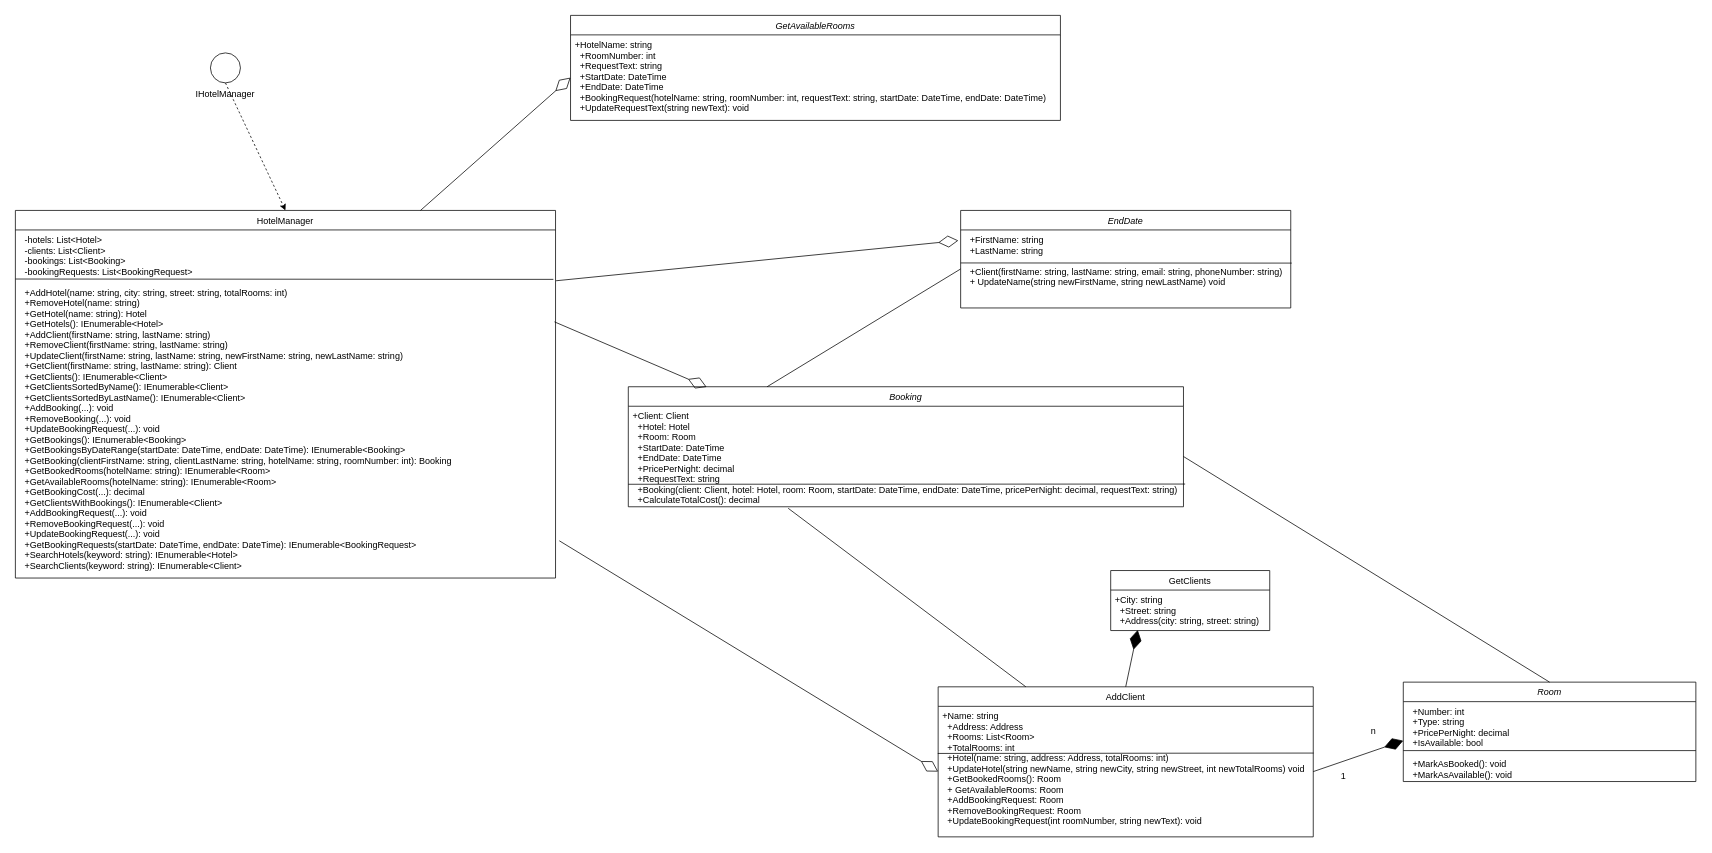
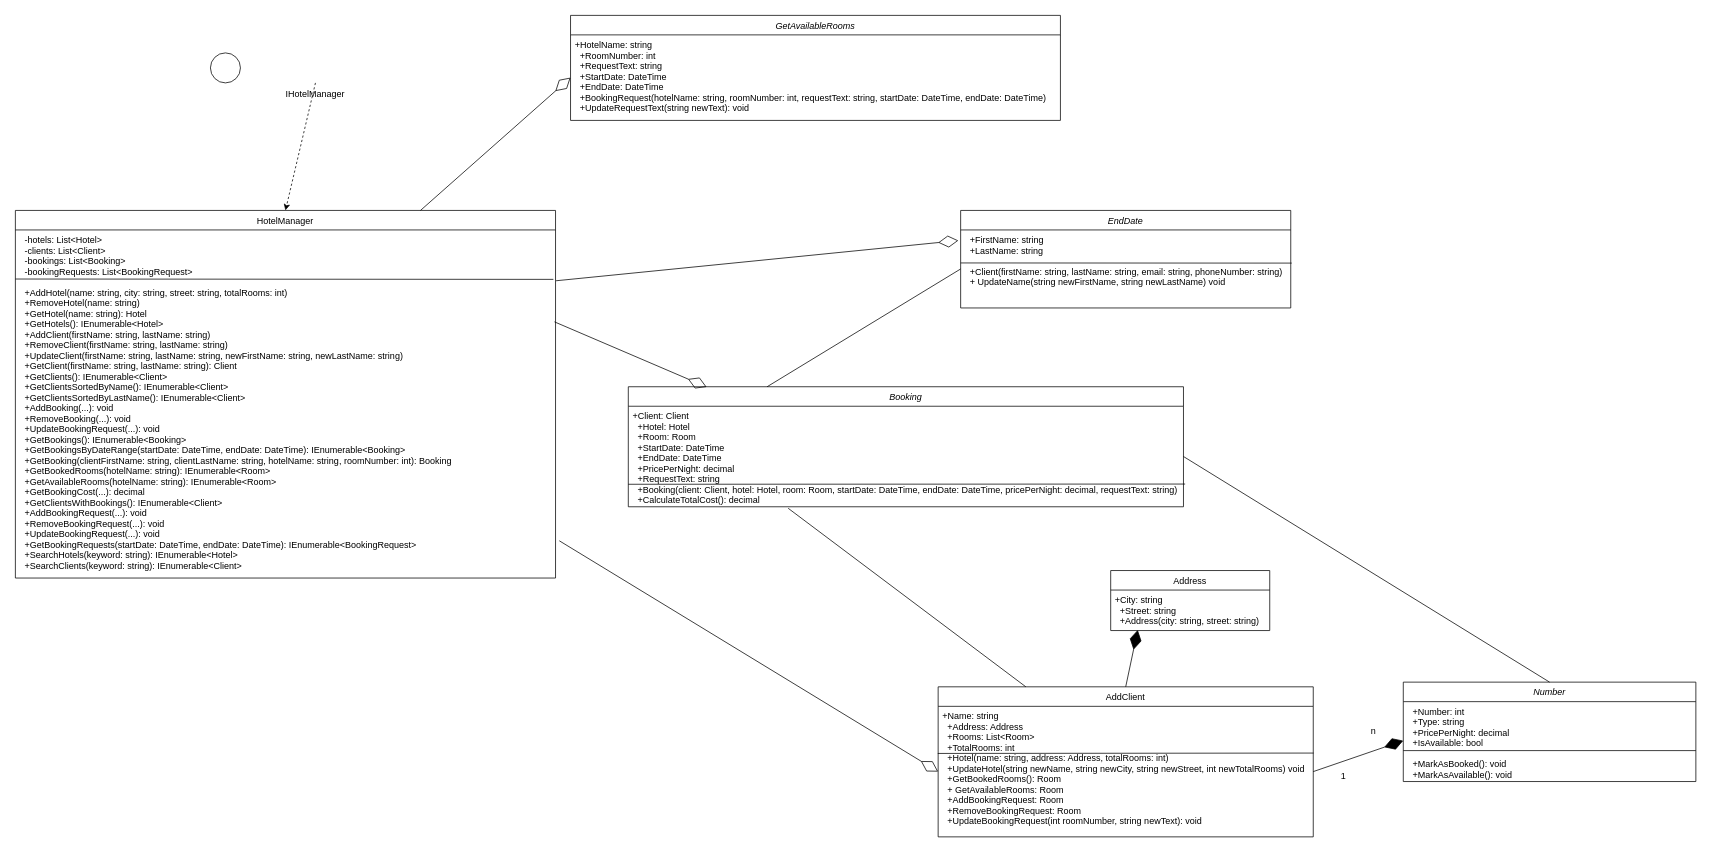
node "IHotelManager": moved (225, 94) -> (315, 94)
node "GetClients": label "GetClients" -> "Address"
node "Room": label "Room" -> "Number"
